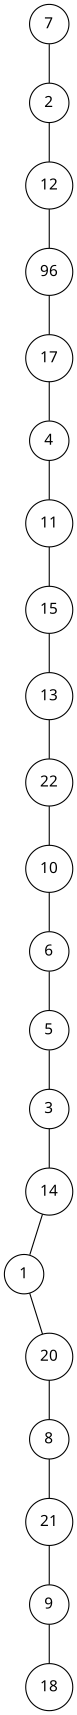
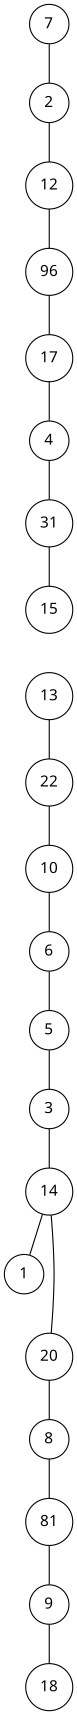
node "11": label "11" -> "31"
edge "15" -- "13": removed
edge "1" -- "20": now "14" -- "20"
node "21": label "21" -> "81"
